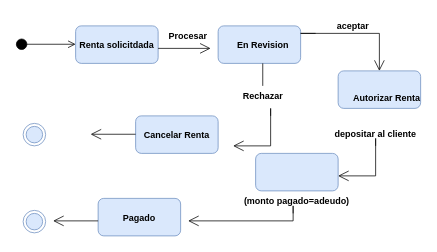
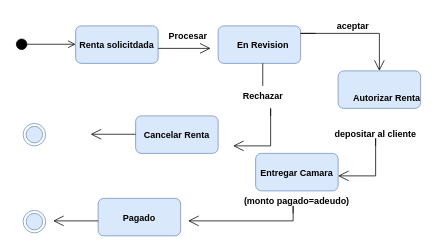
node "Entregar Camara": added
